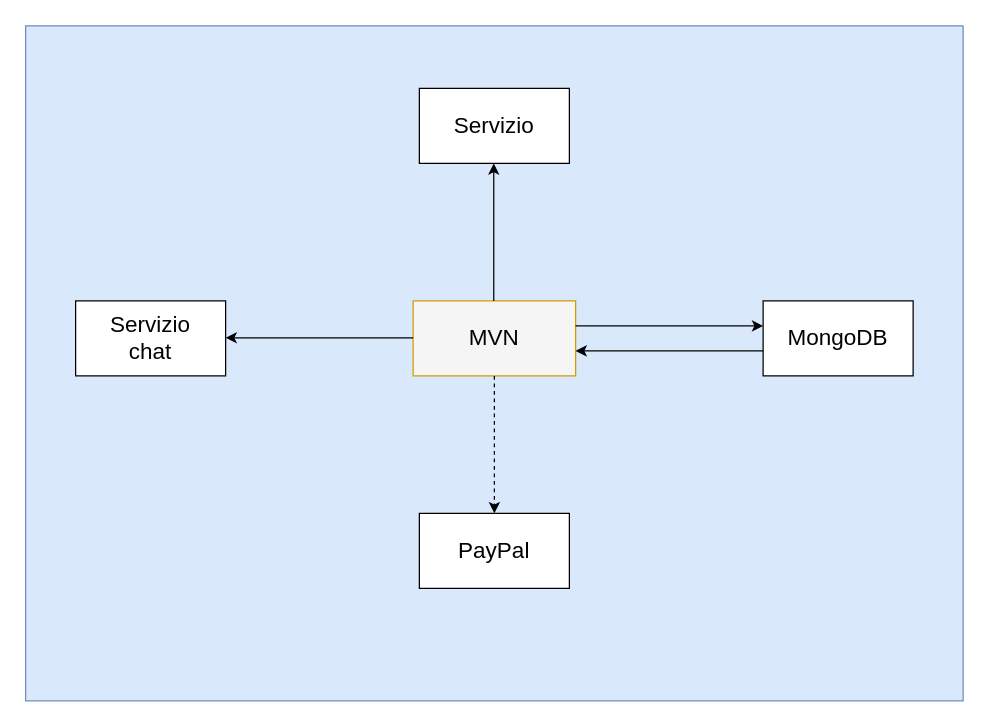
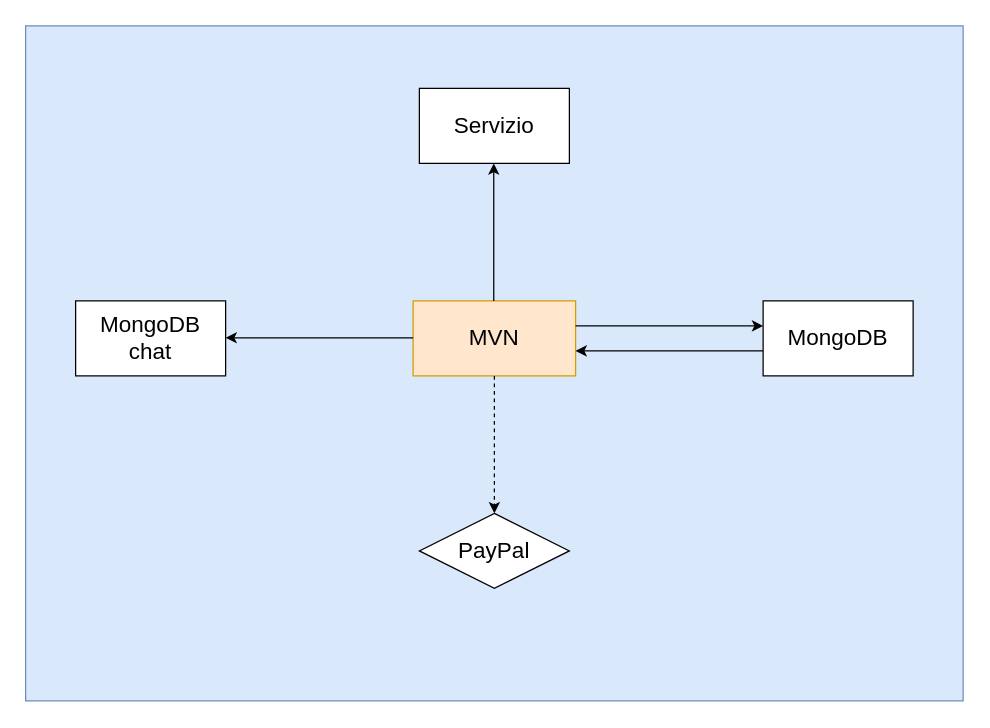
node "Servizio chat": label "Servizio chat" -> "MongoDB chat"
node "MVN": fillcolor #f5f5f5 -> #ffe6cc
node "PayPal": shape rectangle -> diamond
